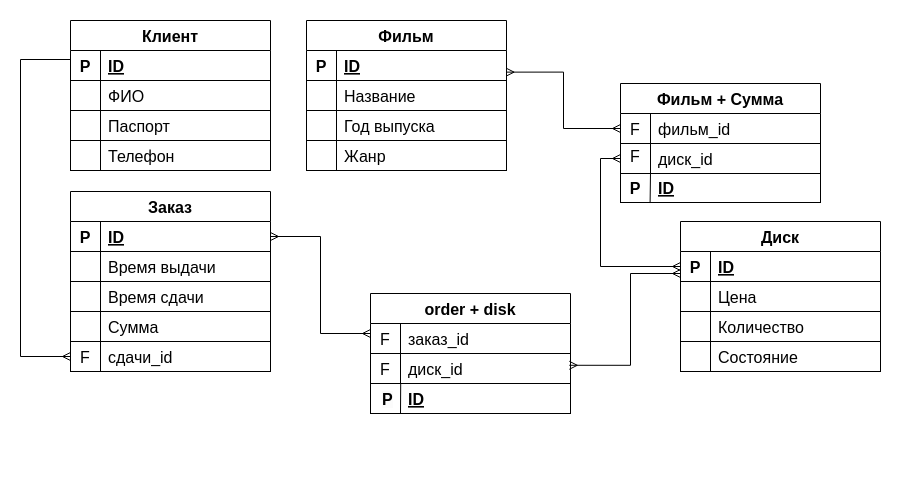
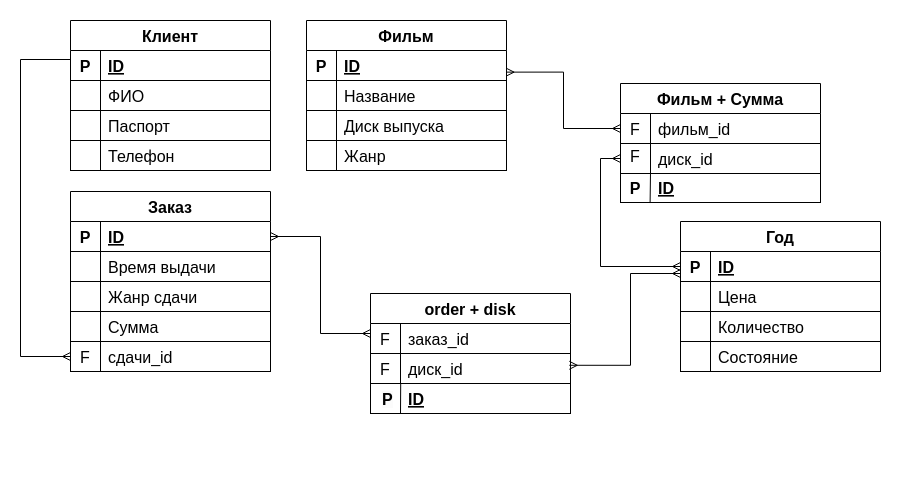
node "Год выпуска": label "Год выпуска" -> "Диск выпуска"
node "Диск": label "Диск" -> "Год"
node "Время сдачи": label "Время сдачи" -> "Жанр сдачи"
